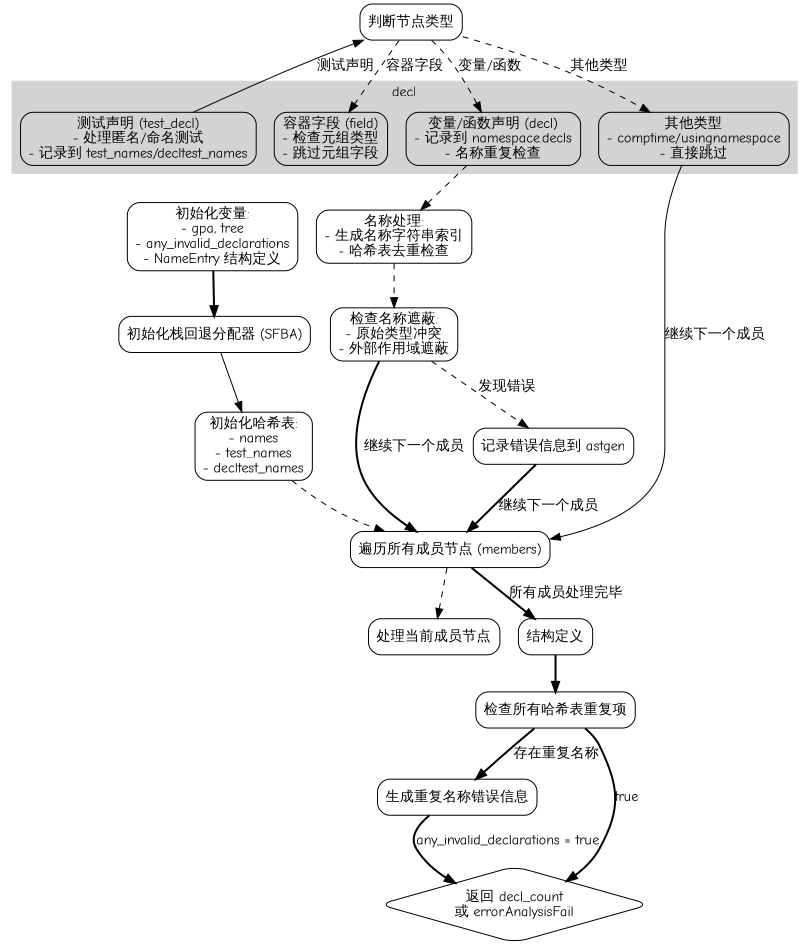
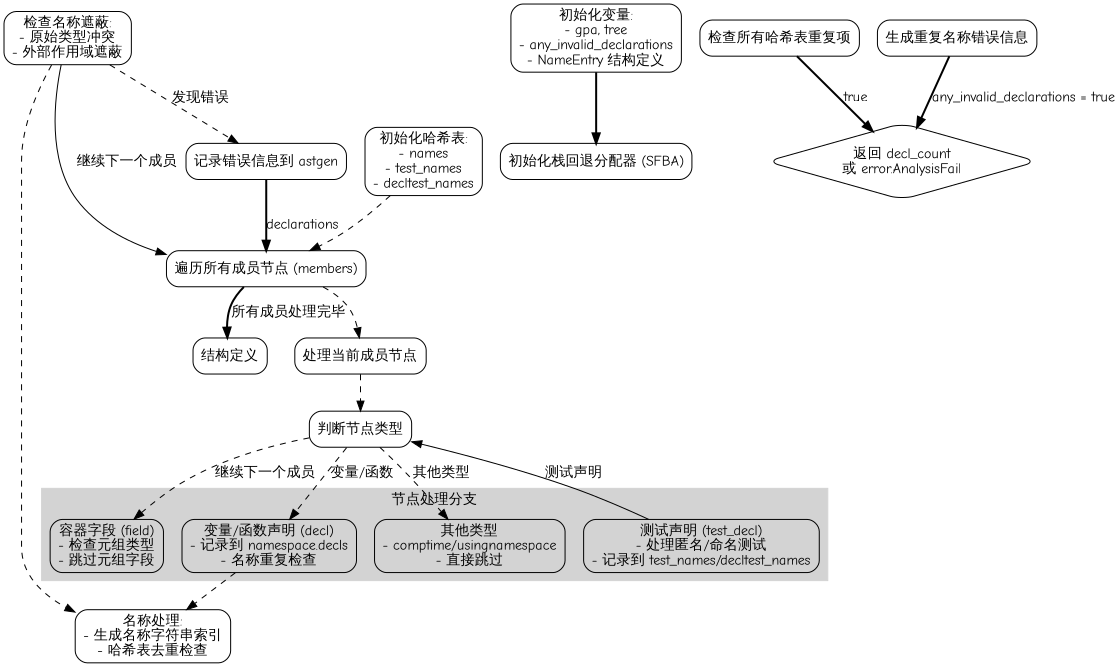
edge "判断节点类型" -> "容器字段 (field) - 检查元组类型 - 跳过元组字段": label "容器字段" -> "继续下一个成员"
cluster "decl": label "decl" -> "节点处理分支"
edge "名称处理: - 生成名称字符串索引 - 哈希表去重检查" -> "检查名称遮蔽: - 原始类型冲突 - 外部作用域遮蔽": reversed
edge "初始化栈回退分配器 (SFBA)" -> "初始化哈希表: - names - test_names - decltest_names": removed
edge "其他类型 - comptime/usingnamespace - 直接跳过" -> "遍历所有成员节点 (members)": removed, label "继续下一个成员"
edge "处理当前成员节点" -> "判断节点类型": added
edge "检查名称遮蔽: - 原始类型冲突 - 外部作用域遮蔽" -> "遍历所有成员节点 (members)": style bold -> solid
edge "记录错误信息到 astgen" -> "遍历所有成员节点 (members)": label "继续下一个成员" -> "declarations"
edge "结构定义" -> "检查所有哈希表重复项": removed
edge "检查所有哈希表重复项" -> "生成重复名称错误信息": removed, label "存在重复名称"
